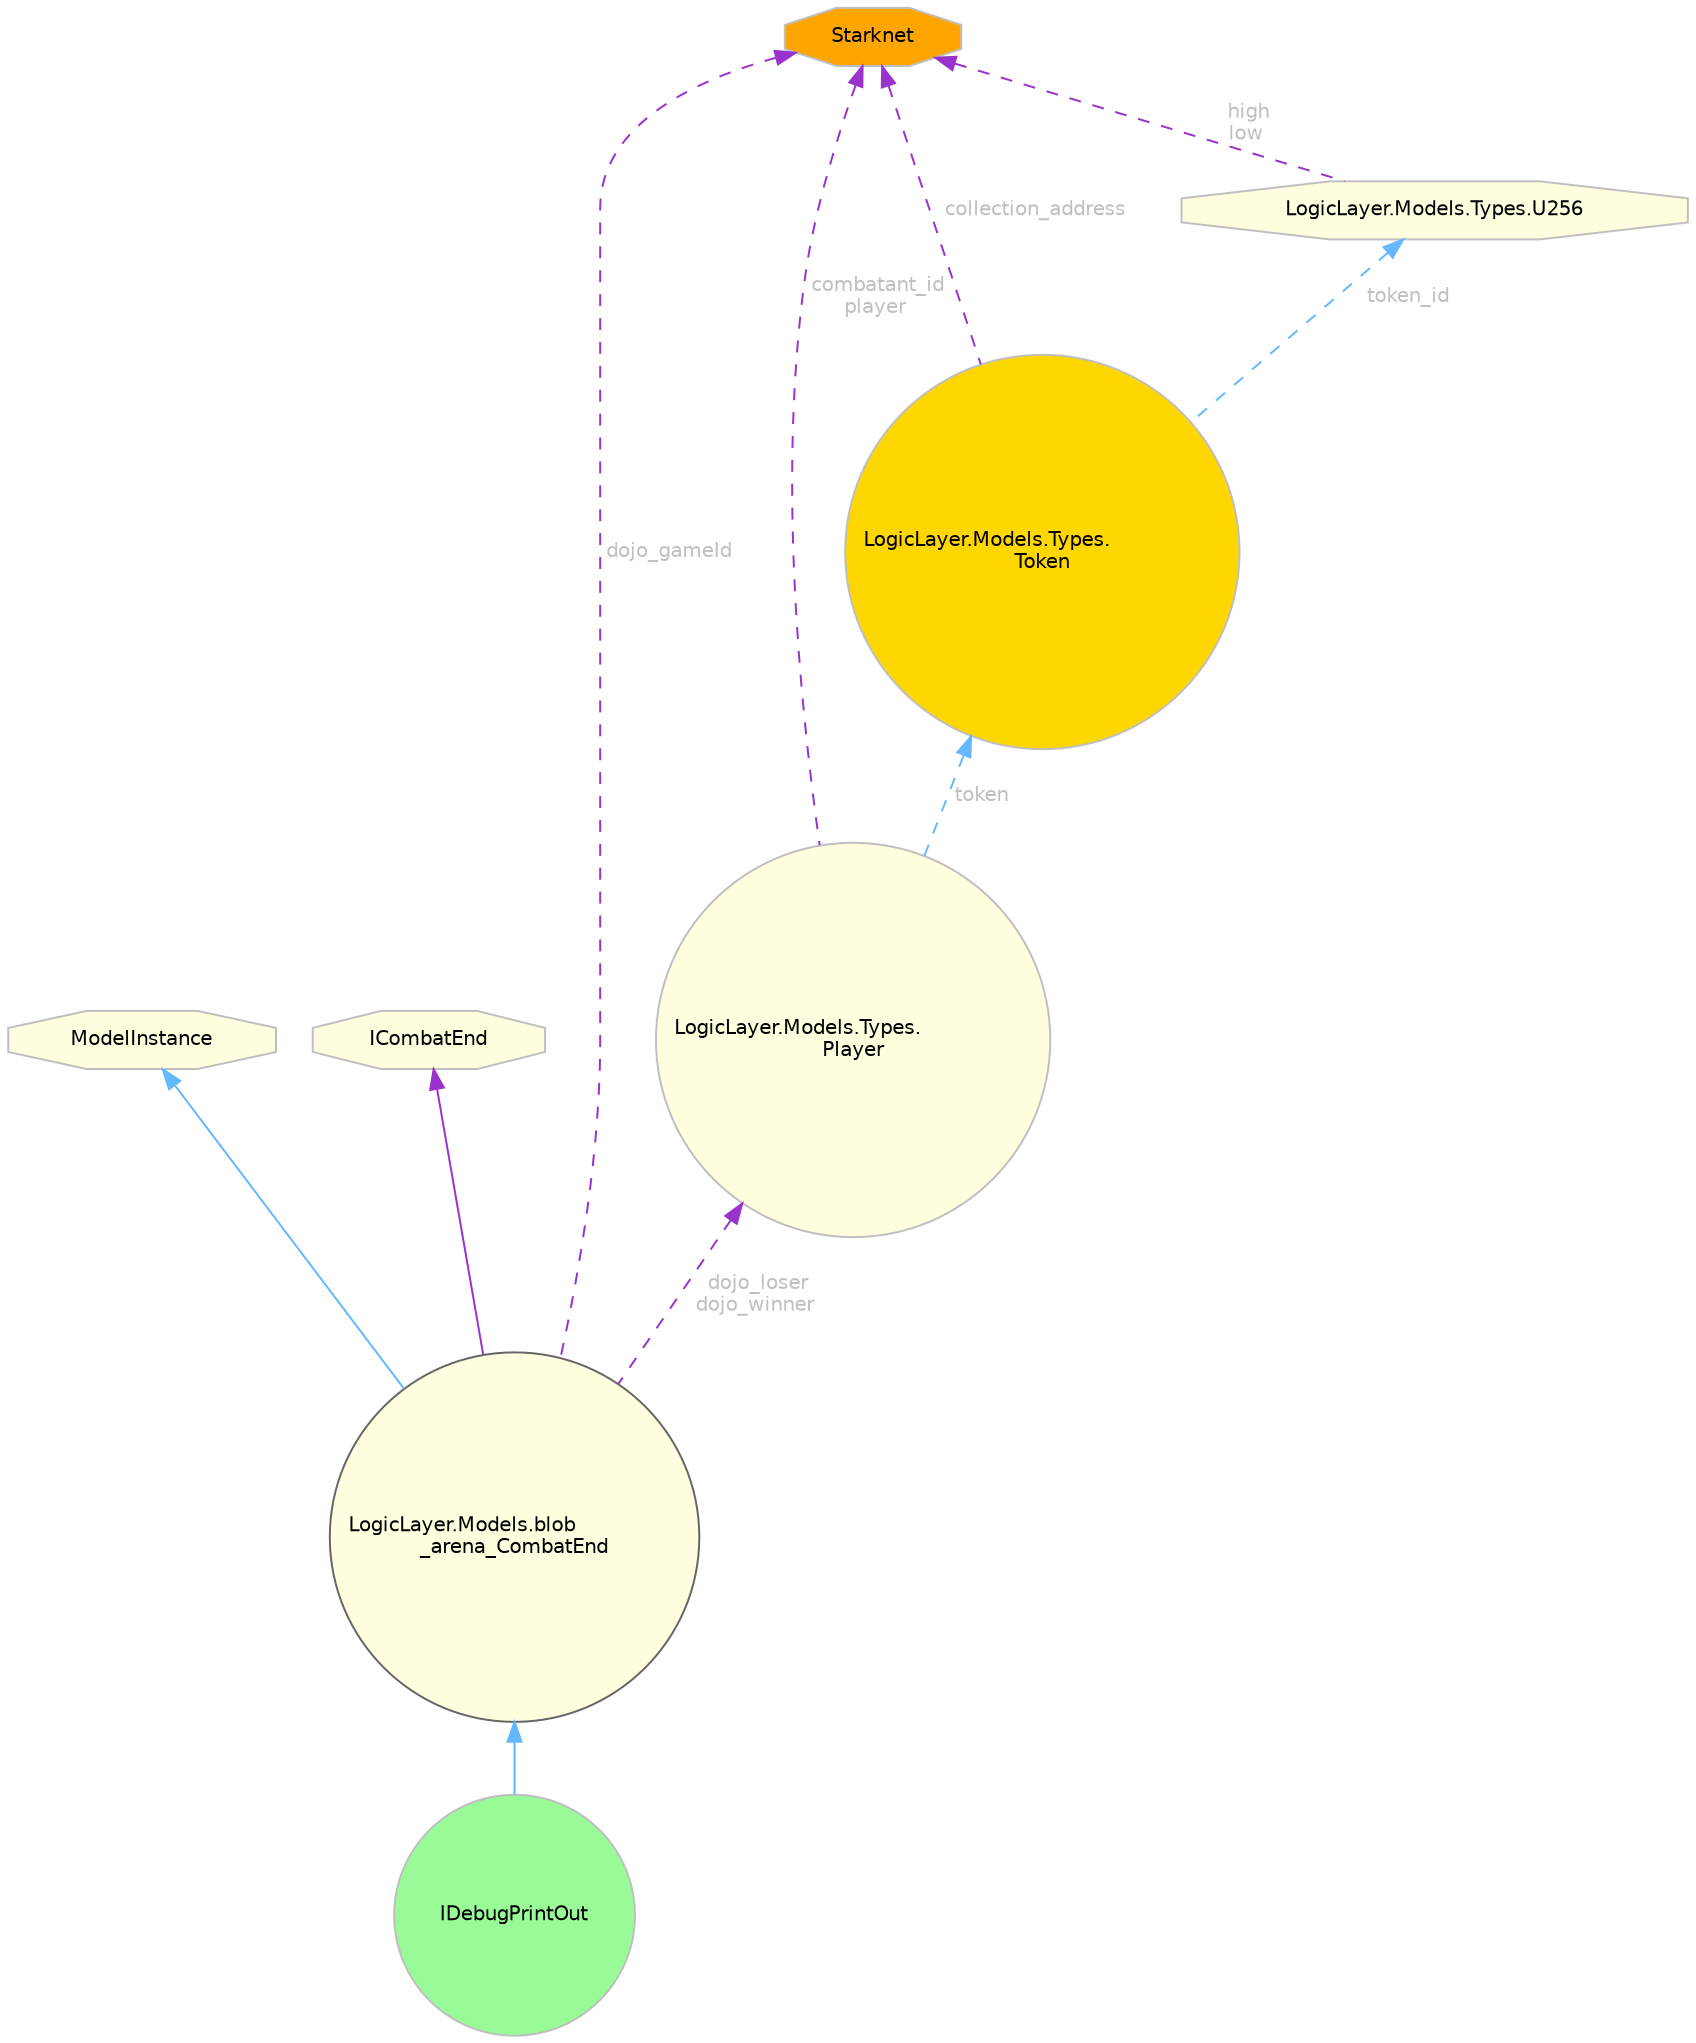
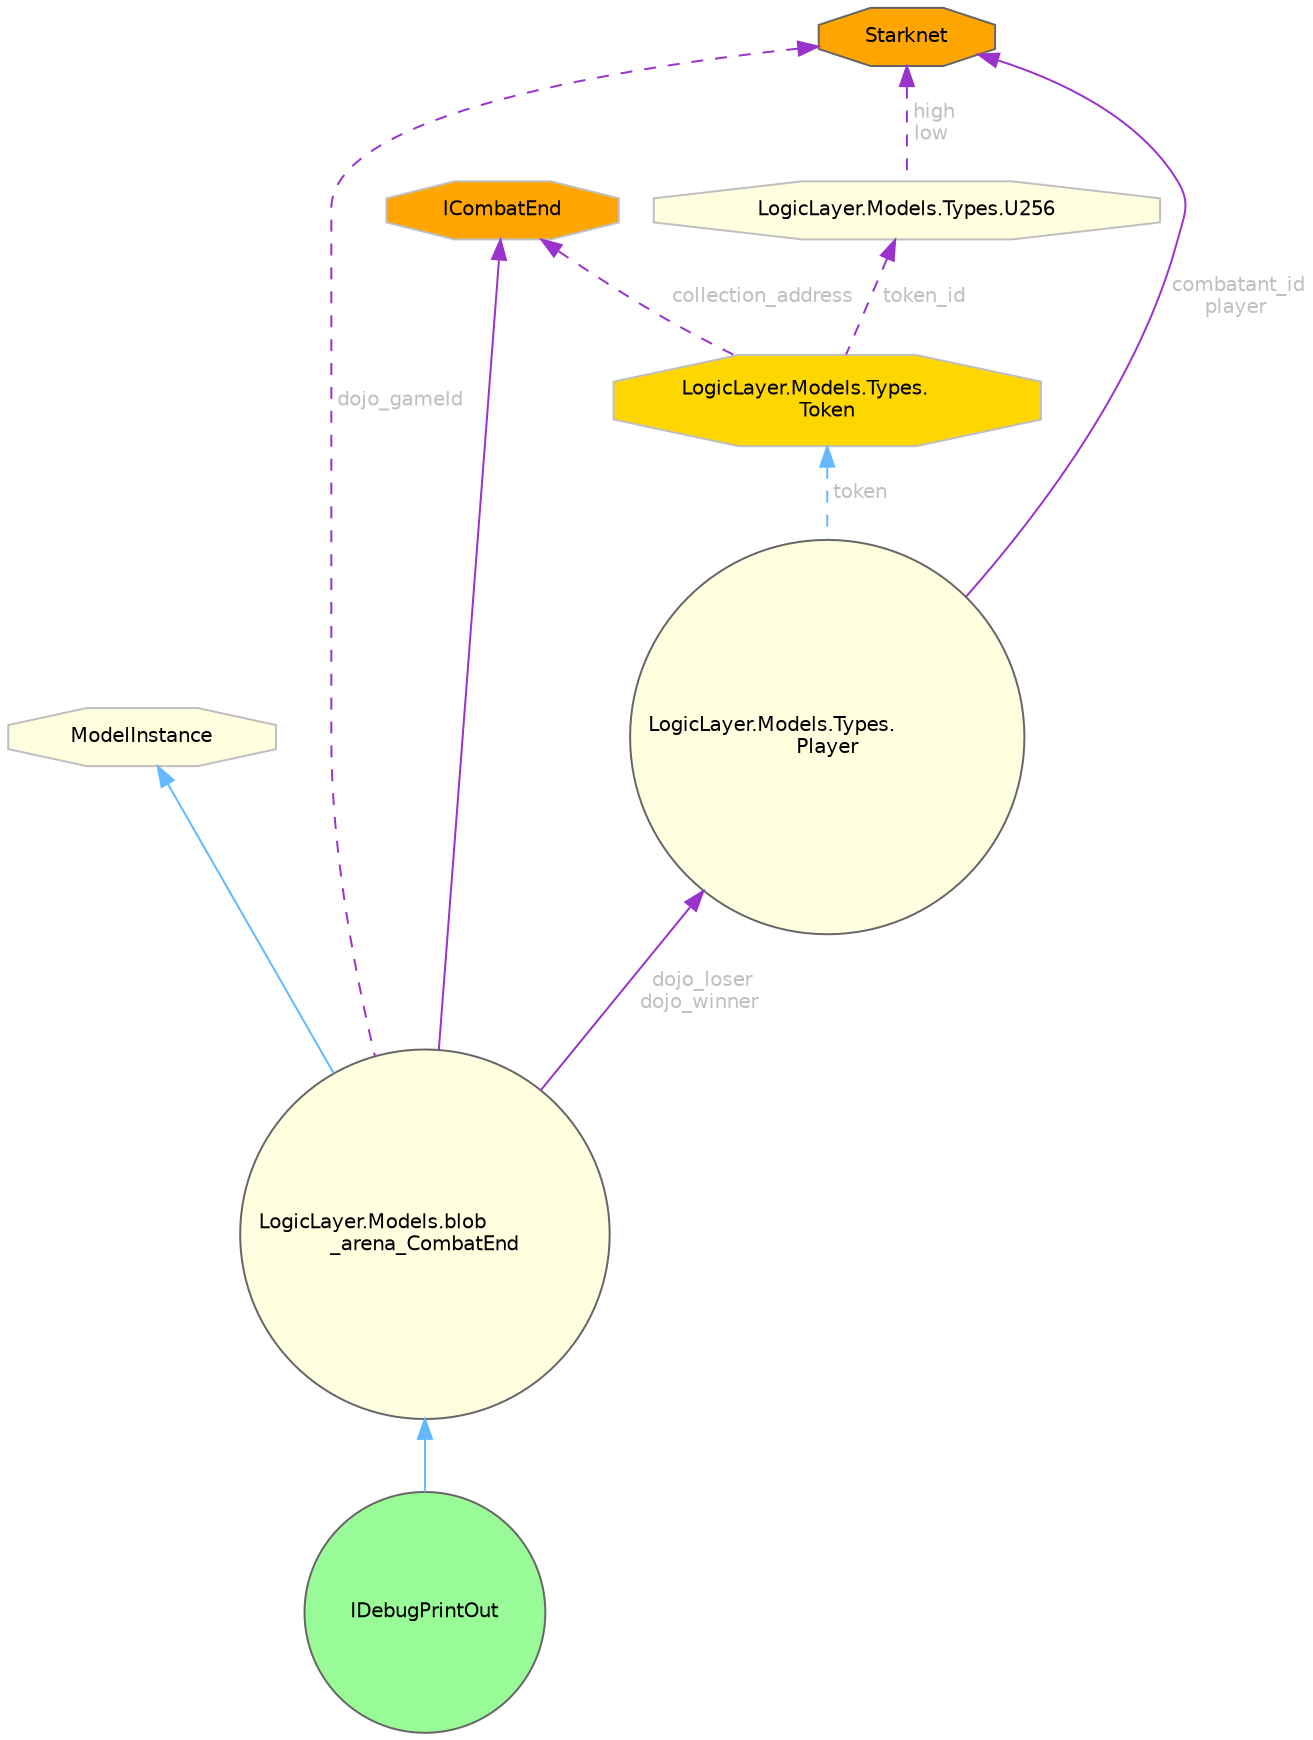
node "Starknet": color grey75 -> gray40
edge "LogicLayer.Models.Types. Token" -> "Starknet": now "LogicLayer.Models.Types. Token" -> "ICombatEnd"
edge "LogicLayer.Models.Types. Token" -> "LogicLayer.Models.Types.U256": color steelblue1 -> darkorchid3
edge "LogicLayer.Models.Types. Player" -> "Starknet": style dashed -> solid
node "LogicLayer.Models.Types. Token": shape circle -> octagon
node "ICombatEnd": fillcolor lightyellow -> orange
node "LogicLayer.Models.Types. Player": color grey75 -> gray40
edge "LogicLayer.Models.blob _arena_CombatEnd" -> "LogicLayer.Models.Types. Player": style dashed -> solid
node "IDebugPrintOut": color grey75 -> gray40
